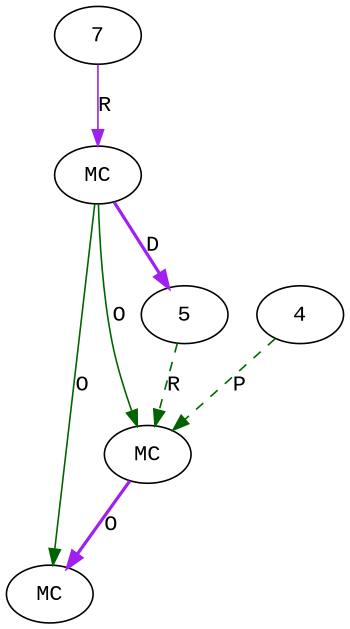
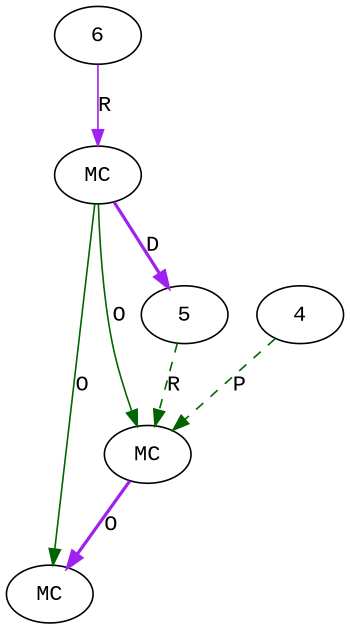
node "7": label "7" -> "6"
